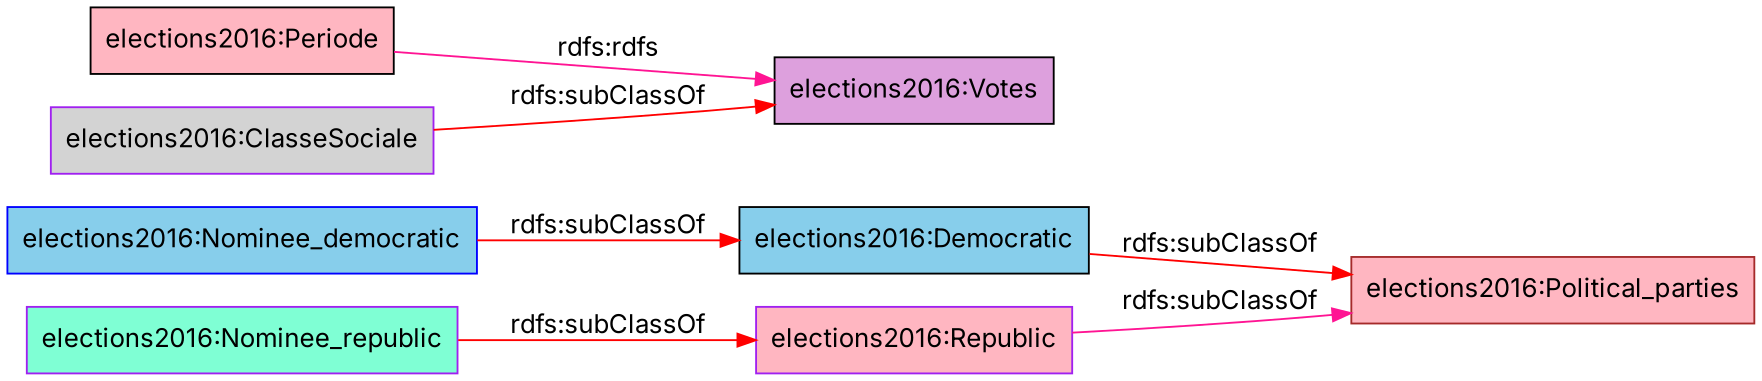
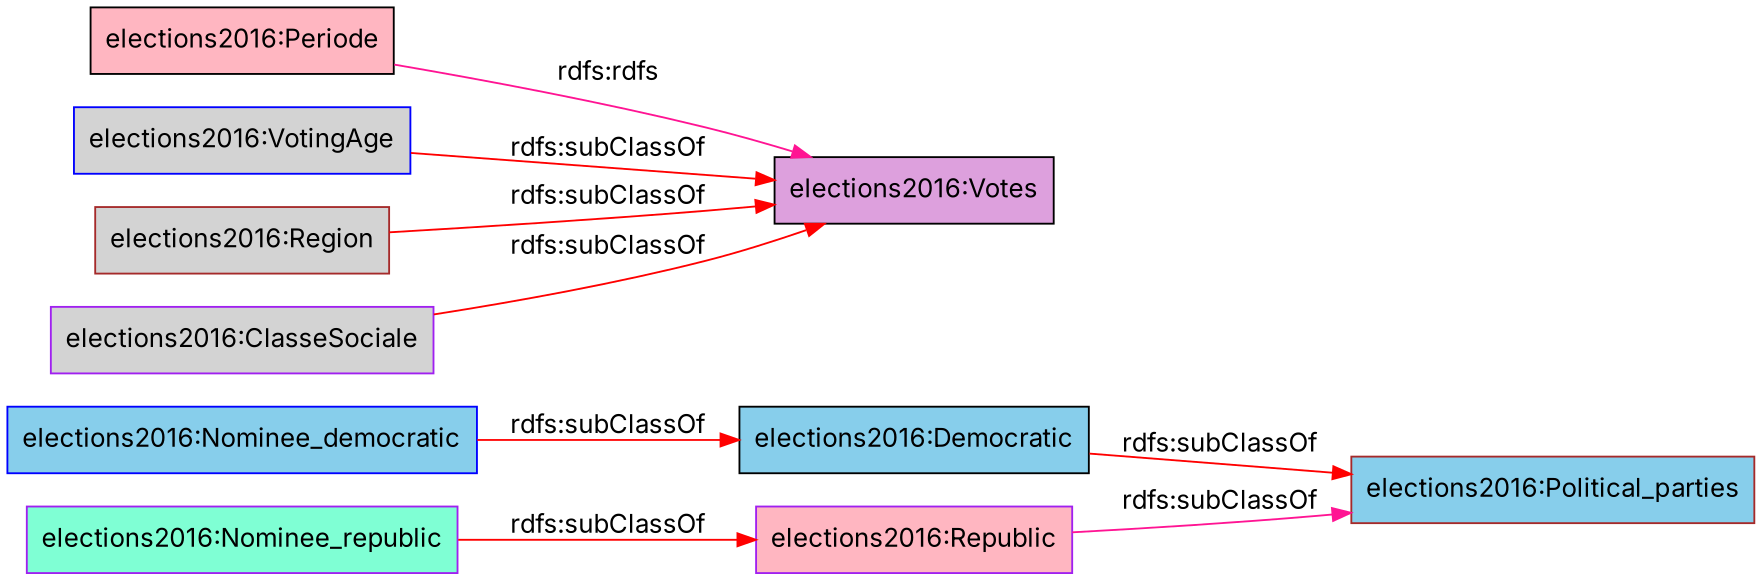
node "elections2016:VotingAge": added
node "elections2016:Region": added
node "elections2016:Political_parties": fillcolor lightpink -> skyblue
